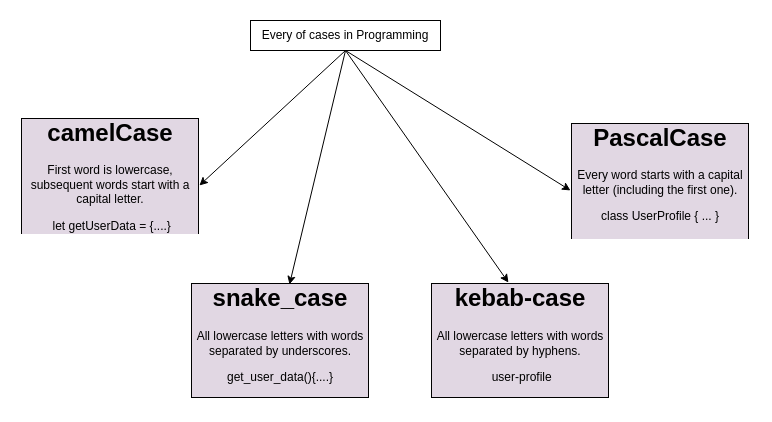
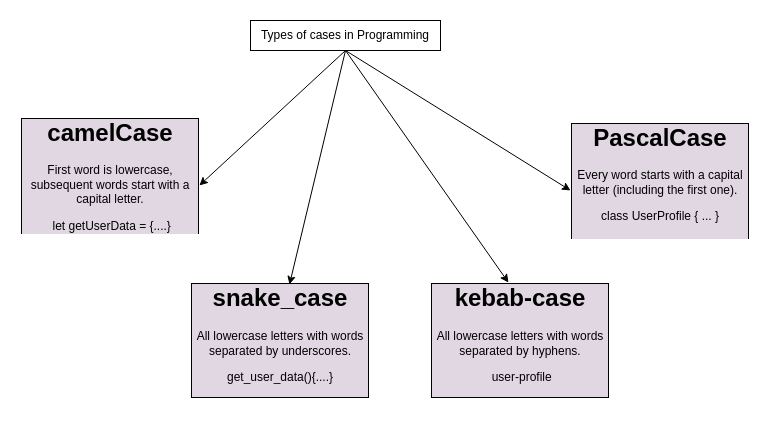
node "Every of cases in Programming": label "Every of cases in Programming" -> "Types of cases in Programming"
